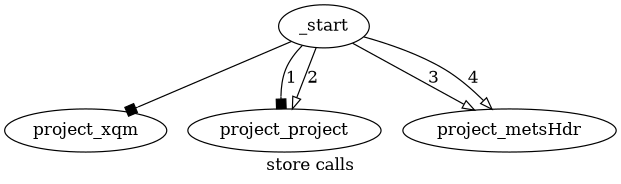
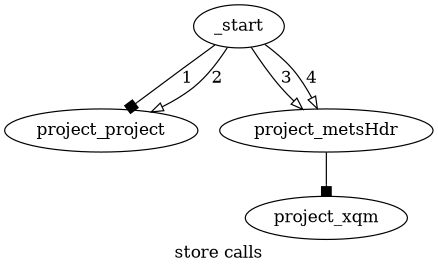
edge "_start" -> "project_xqm": now "project_metsHdr" -> "project_xqm"
